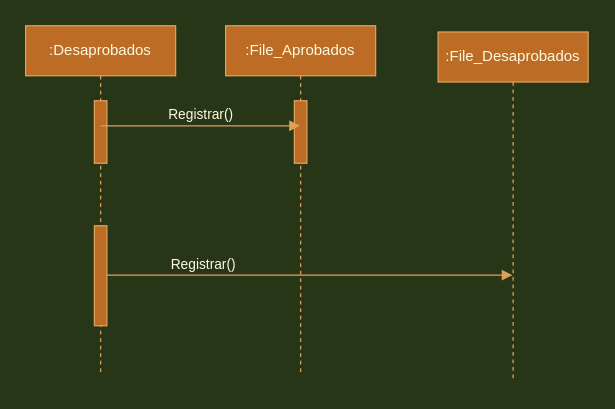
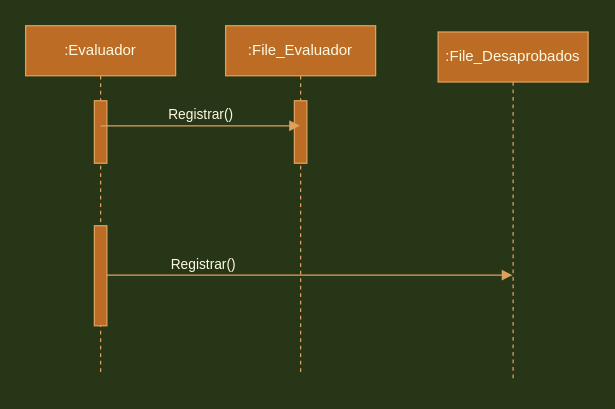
node ":Desaprobados": label ":Desaprobados" -> ":Evaluador"
node ":File_Aprobados": label ":File_Aprobados" -> ":File_Evaluador"
